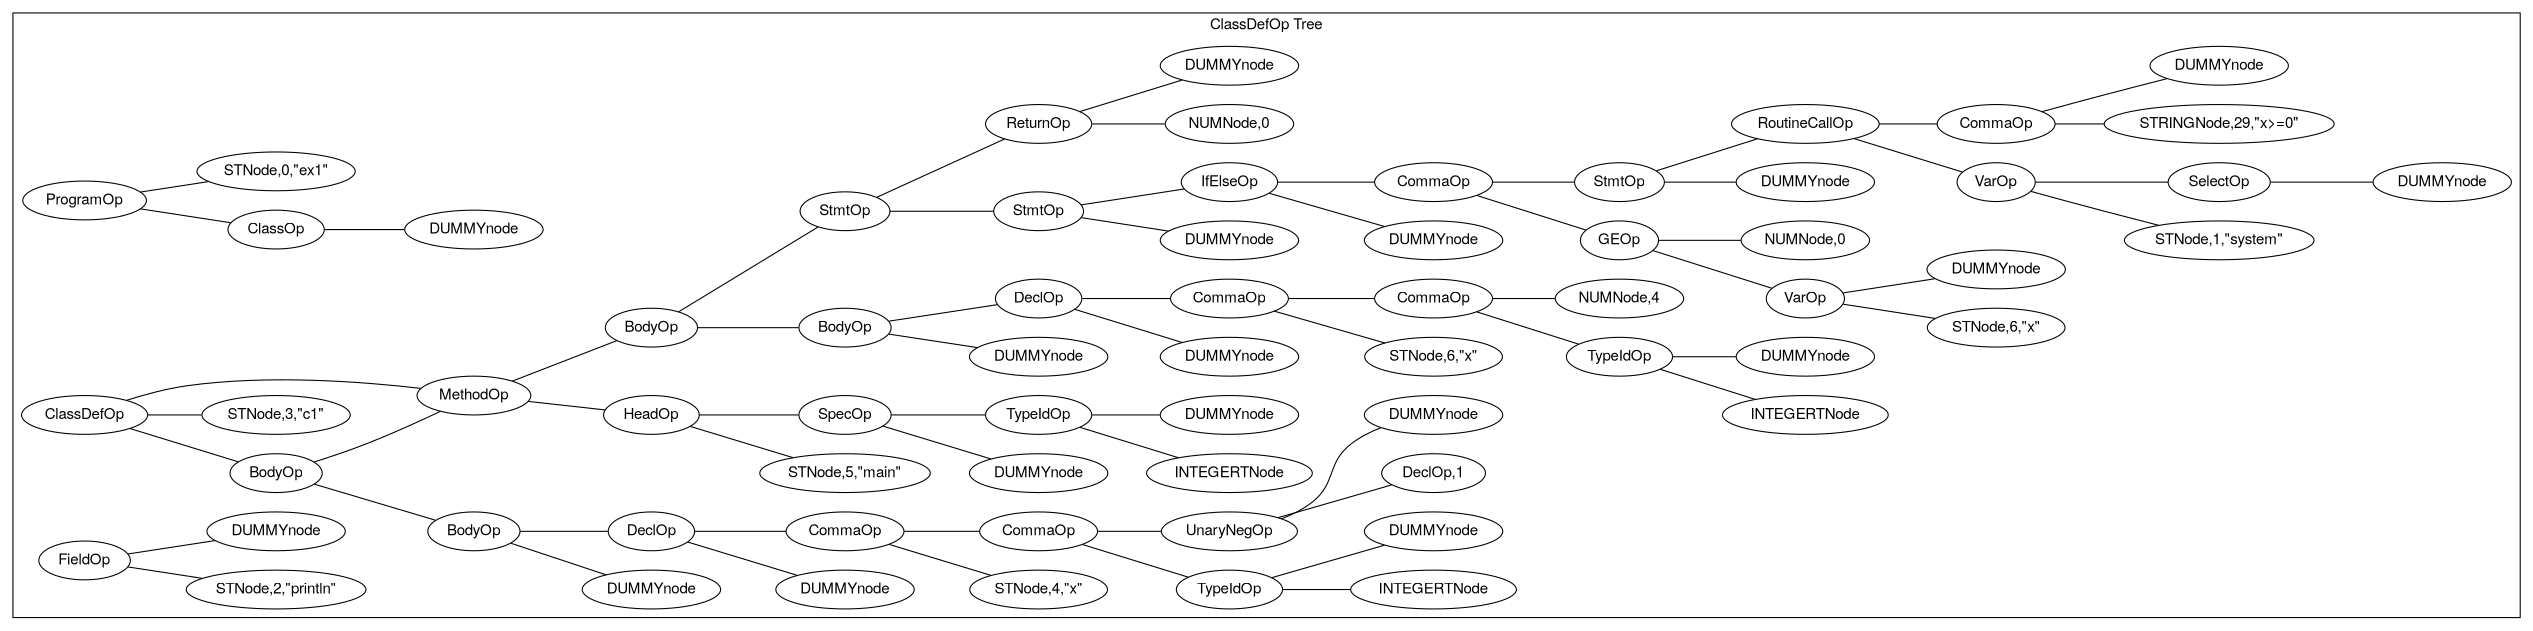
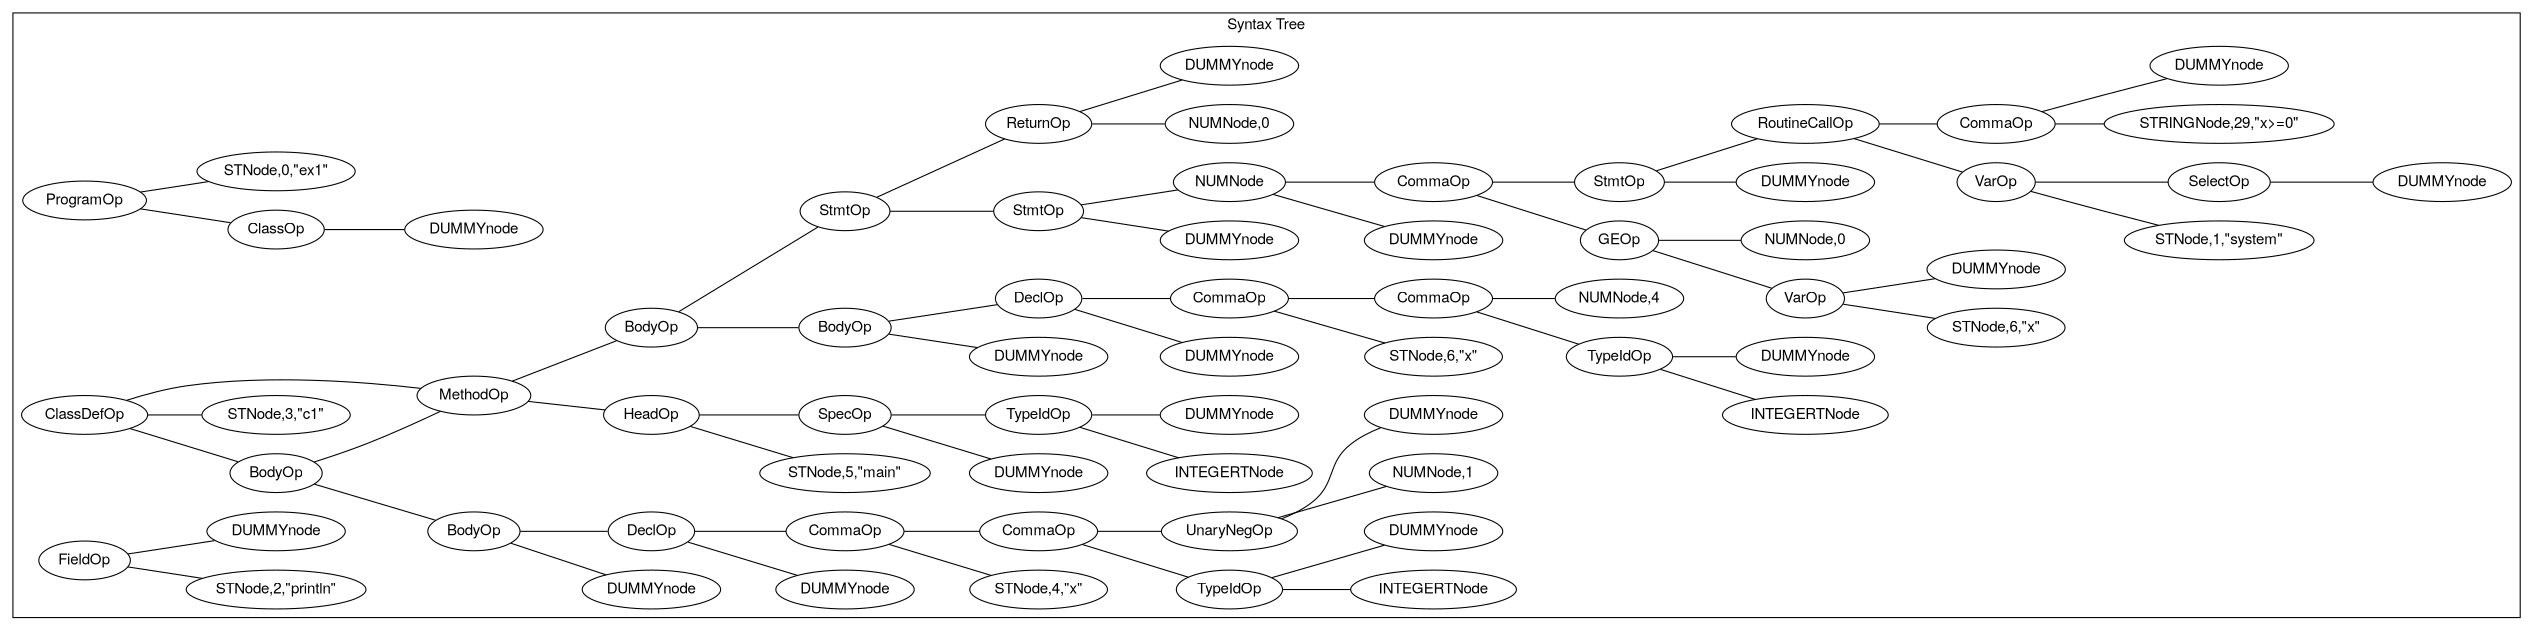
cluster "ClassDefOp Tree": label "ClassDefOp Tree" -> "Syntax Tree"
node "IfElseOp": label "IfElseOp" -> "NUMNode"
node "DeclOp,1": label "DeclOp,1" -> "NUMNode,1"
